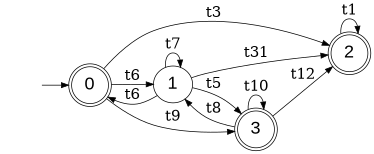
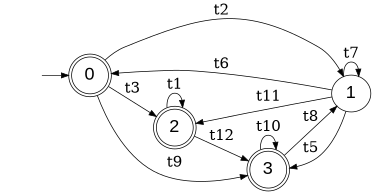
edge "1" -> "2": label "t31" -> "t11"
edge "0" -> "1": label "t6" -> "t2"
edge "3" -> "2": reversed
